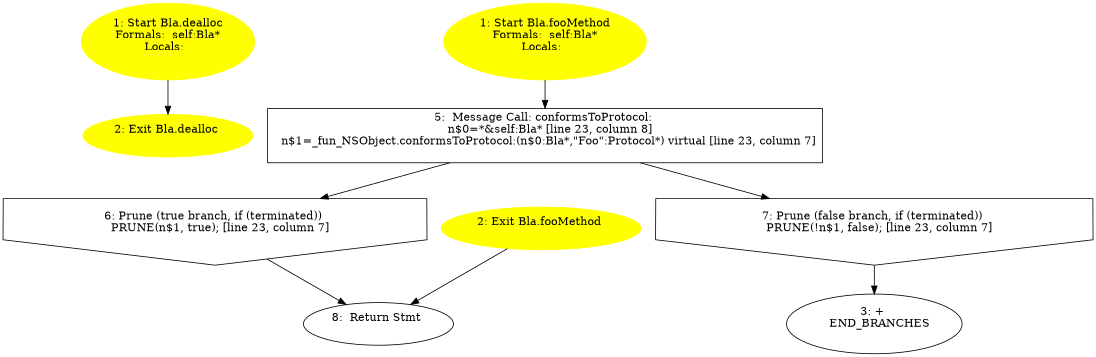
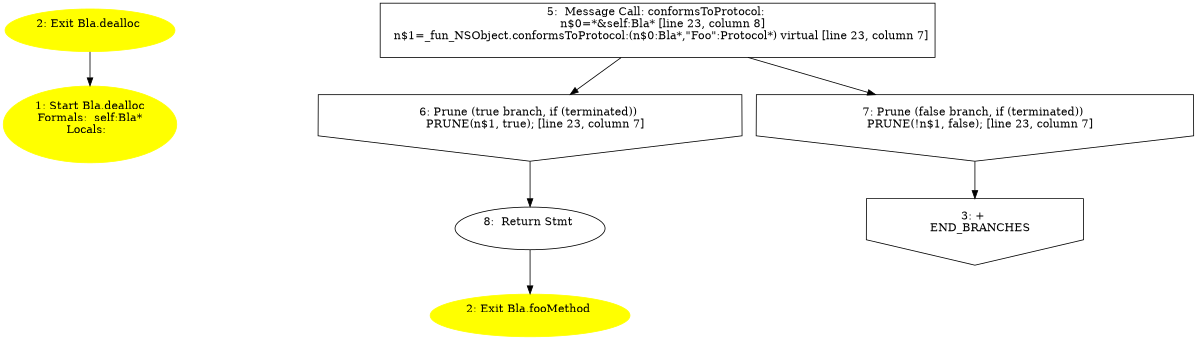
node "1: Start Bla.fooMethod Formals:  self:Bla* Locals:": removed
edge "1: Start Bla.dealloc Formals:  self:Bla* Locals:" -> "2: Exit Bla.dealloc": reversed
edge "2: Exit Bla.fooMethod" -> "8:  Return Stmt": reversed
node "3: + END_BRANCHES": shape ellipse -> invhouse
